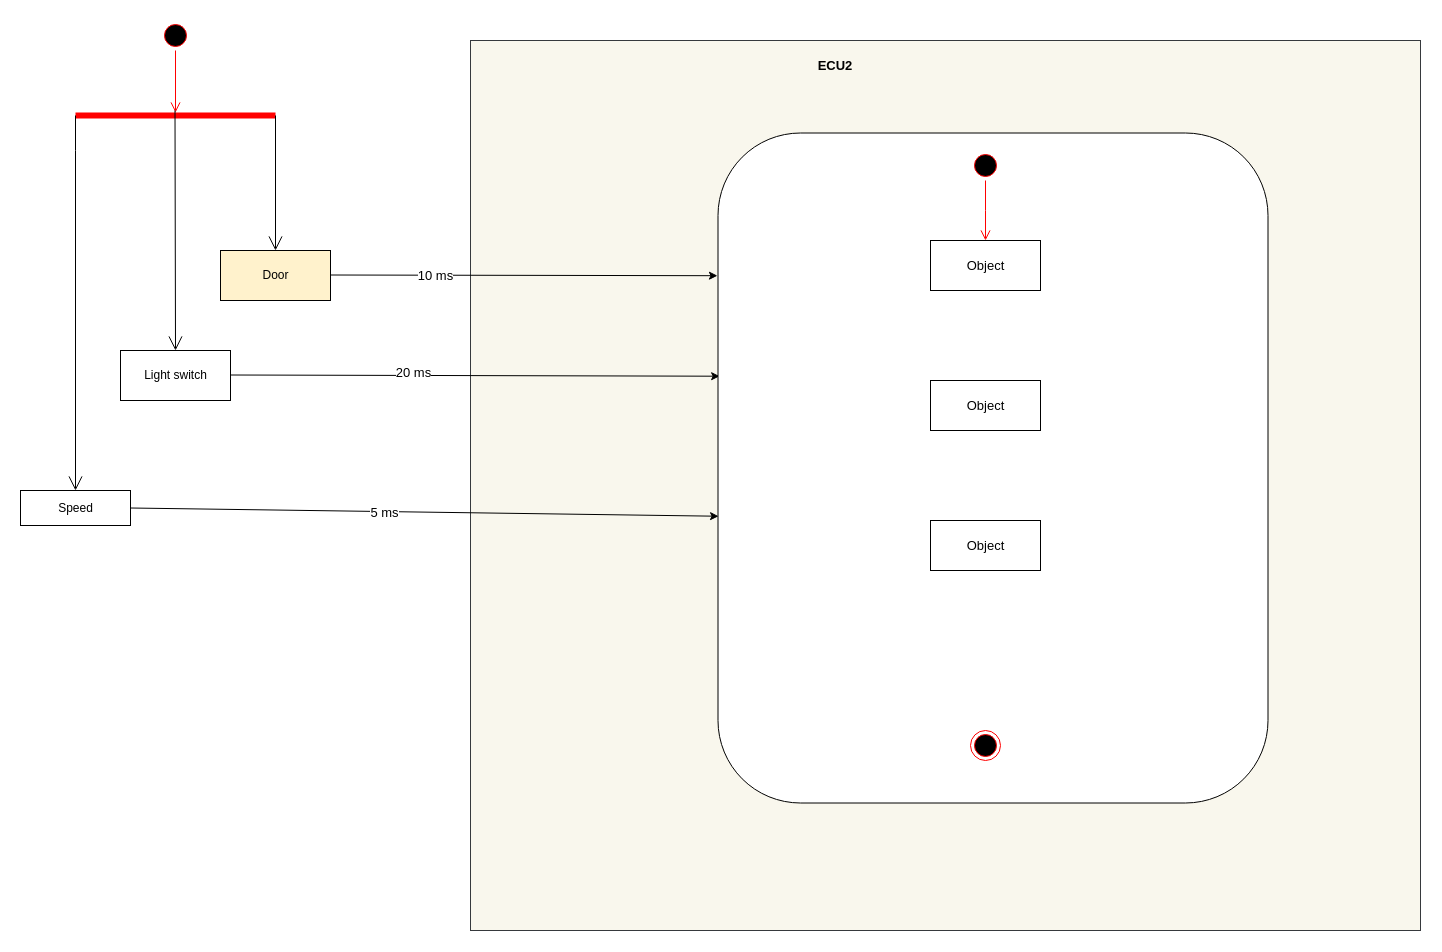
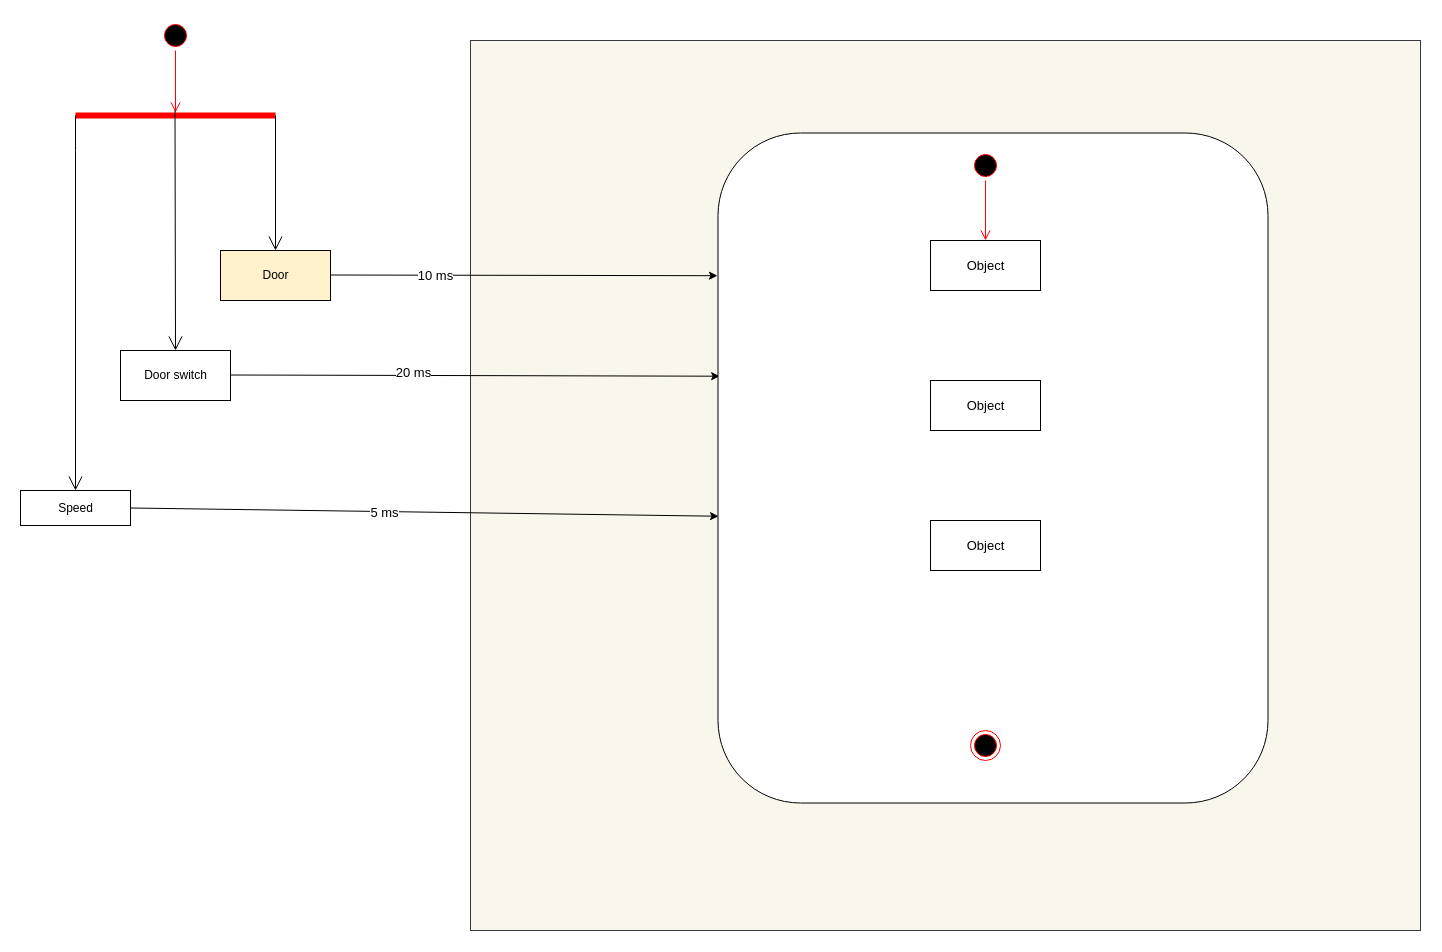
node "ECU2": removed
node "Light switch": label "Light switch" -> "Door switch"
